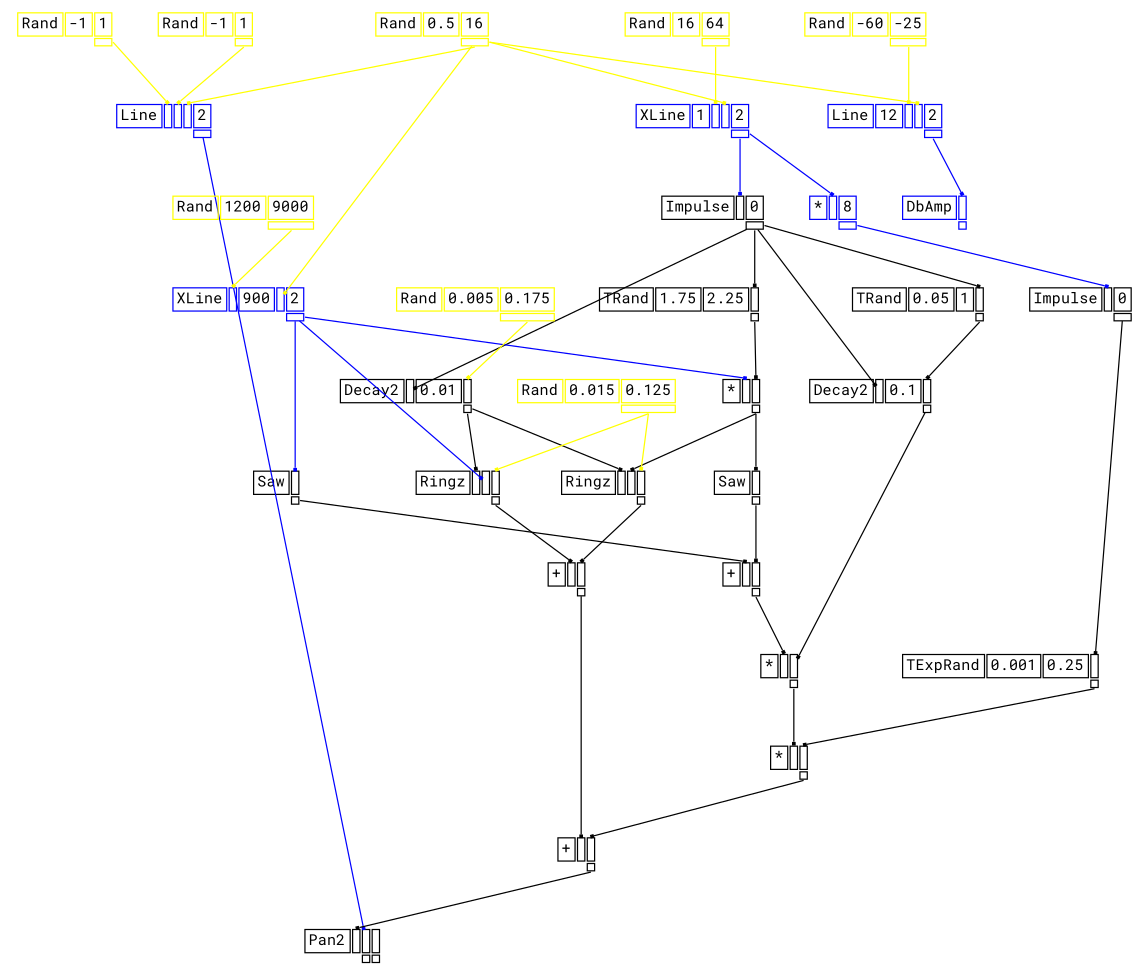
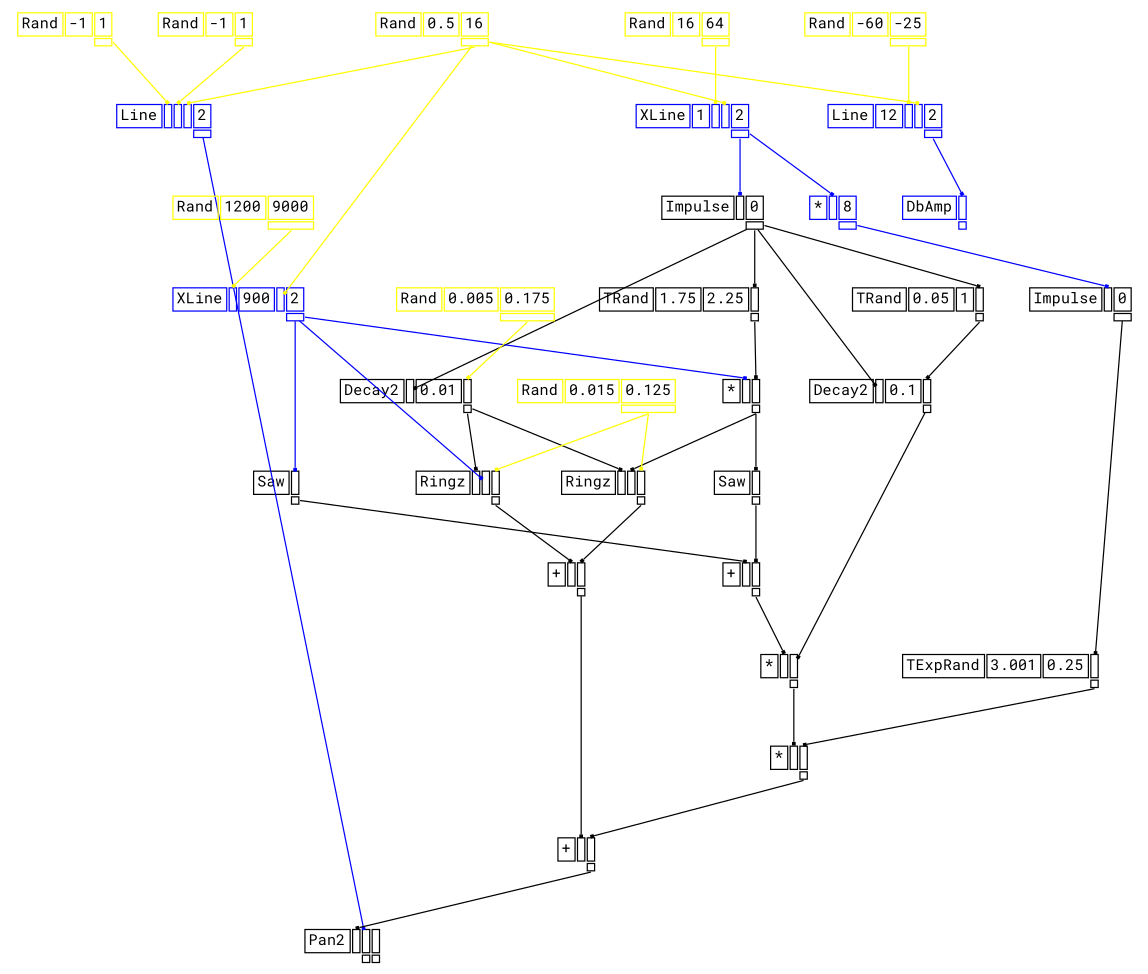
node "TExpRand": text "0.001" -> "3.001"
